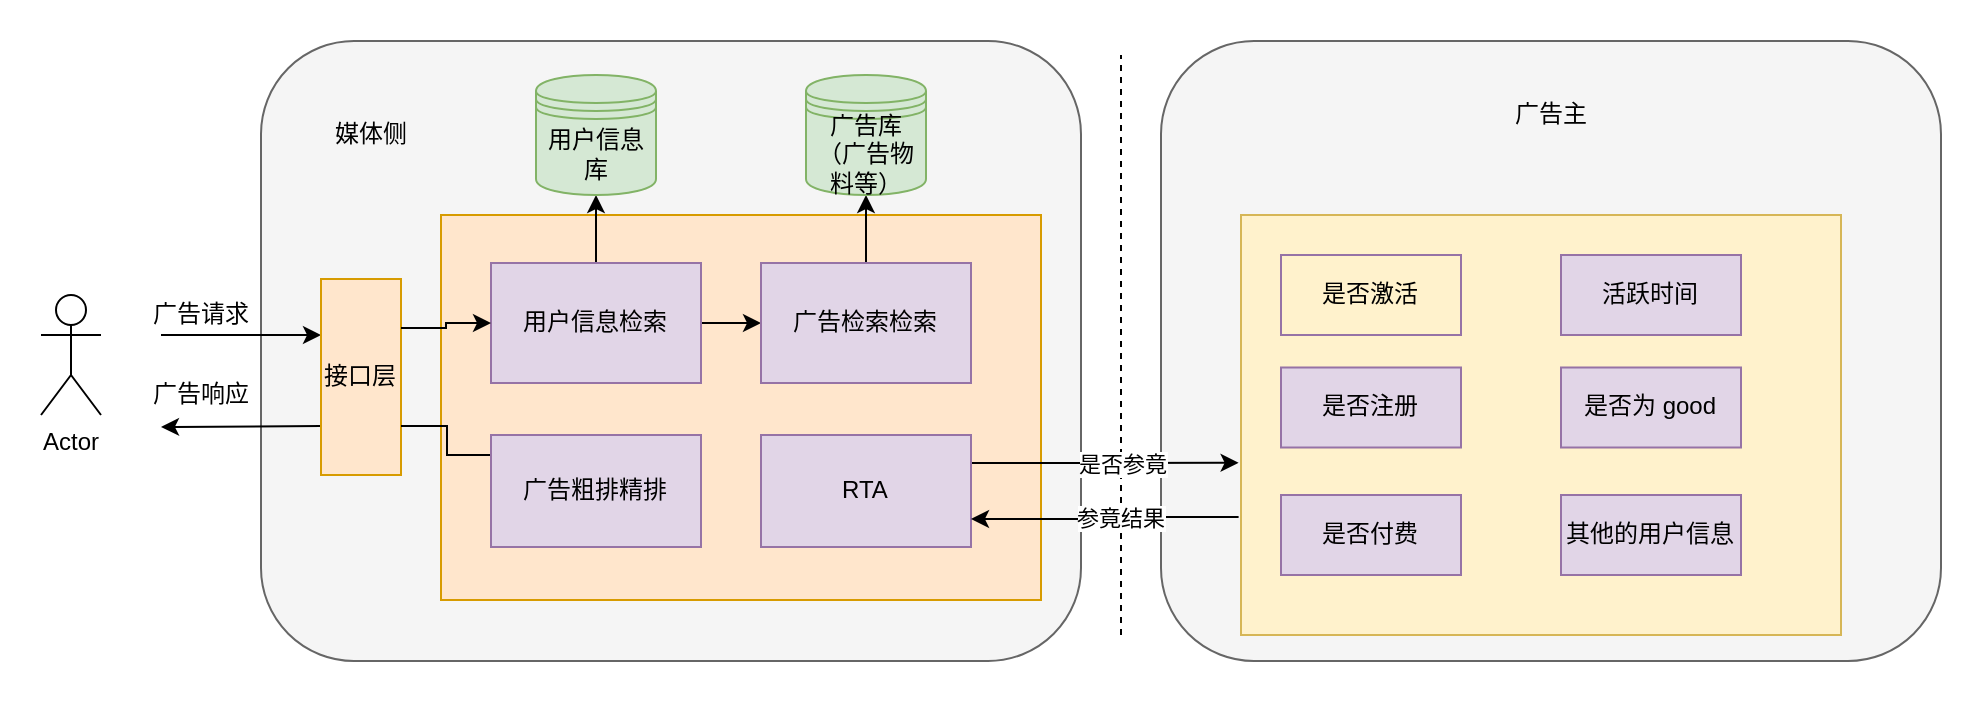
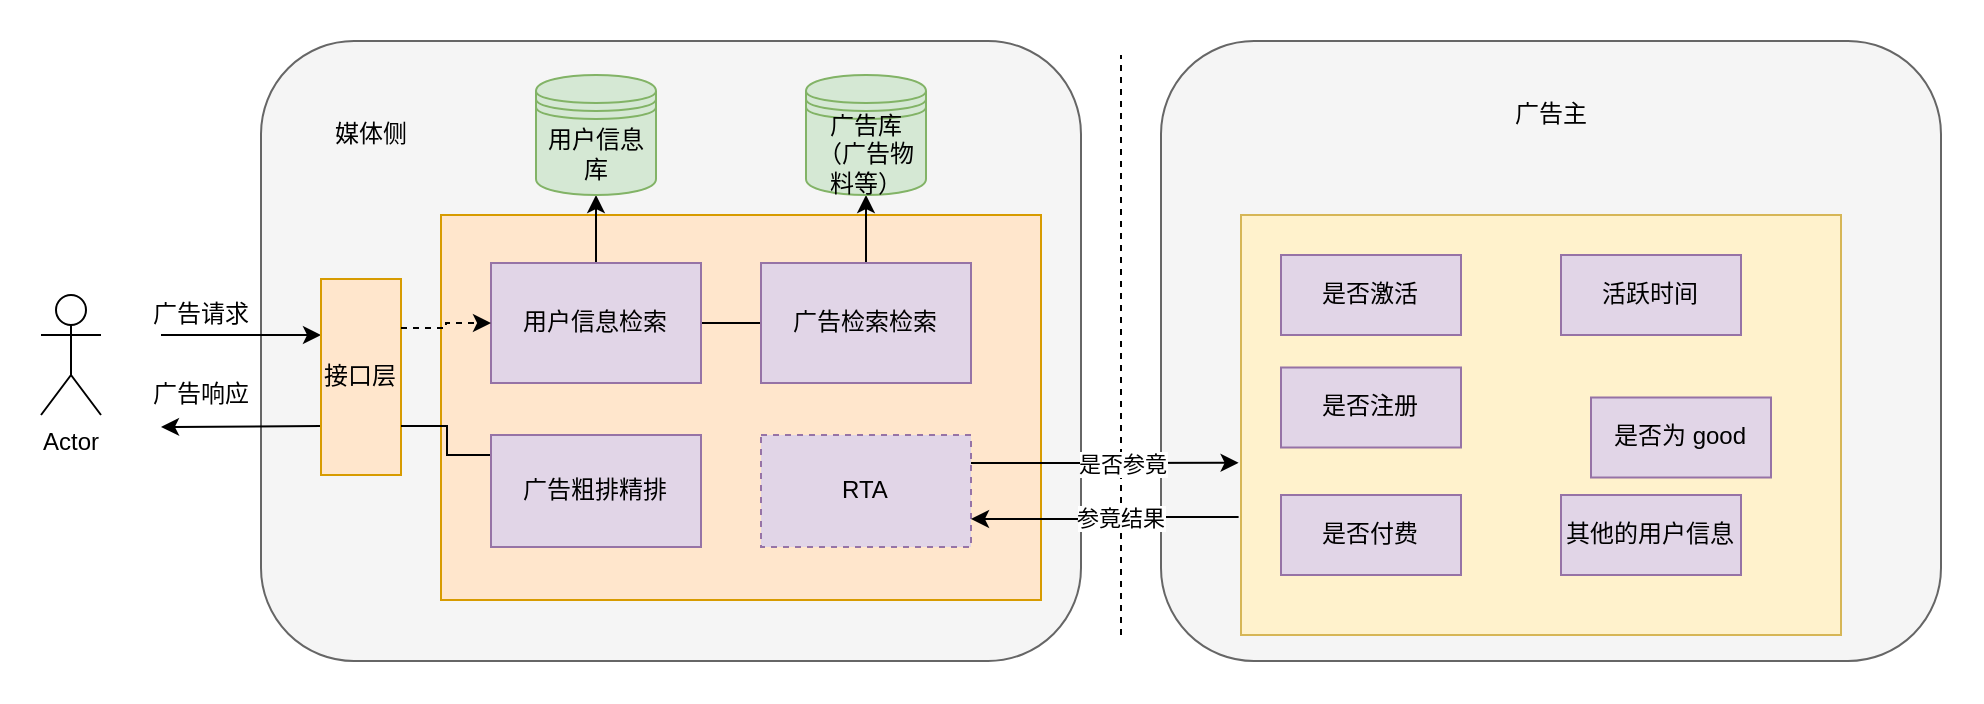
node "是否激活": fillcolor #fff2cc -> #e1d5e7
edge "用户信息检索" -> "广告检索检索": arrowhead classic -> none
edge "接口层" -> "用户信息检索": style solid -> dashed
node "是否为 good": moved (1651, 408) -> (1681, 438)
node "RTA": style solid -> dashed
